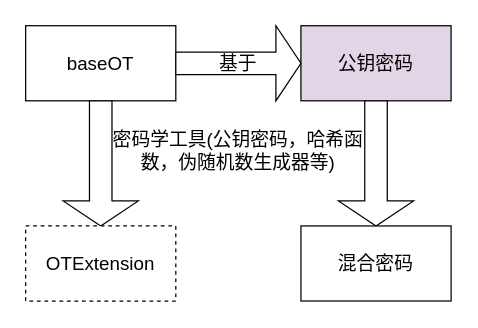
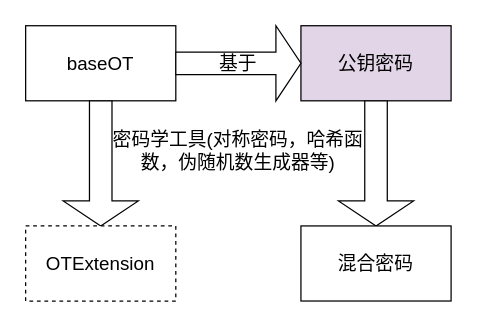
node "密码学工具(公钥密码，哈希函数，伪随机数生成器等)": label "密码学工具(公钥密码，哈希函数，伪随机数生成器等)" -> "密码学工具(对称密码，哈希函数，伪随机数生成器等)"
